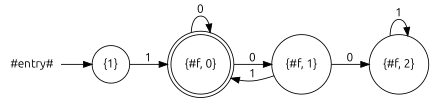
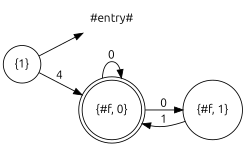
edge "{1}" -> "{#f, 0}": label "1" -> "4"
edge "#entry#" -> "{1}": reversed
node "{#f, 2}": removed
